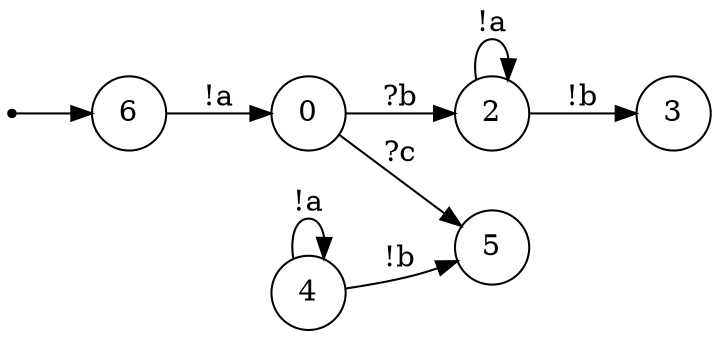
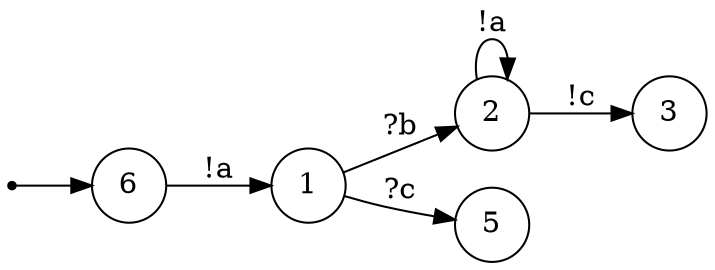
edge "2" -> "3": label "!b" -> "!c"
node "0": label "0" -> "1"
node "4": removed
